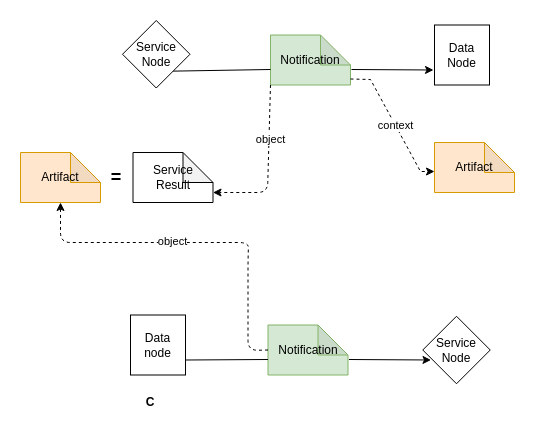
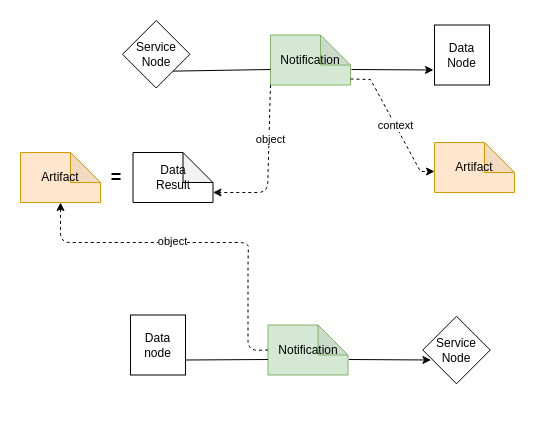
node "Service Result": label "Service Result" -> "Data Result"
node "C": removed
